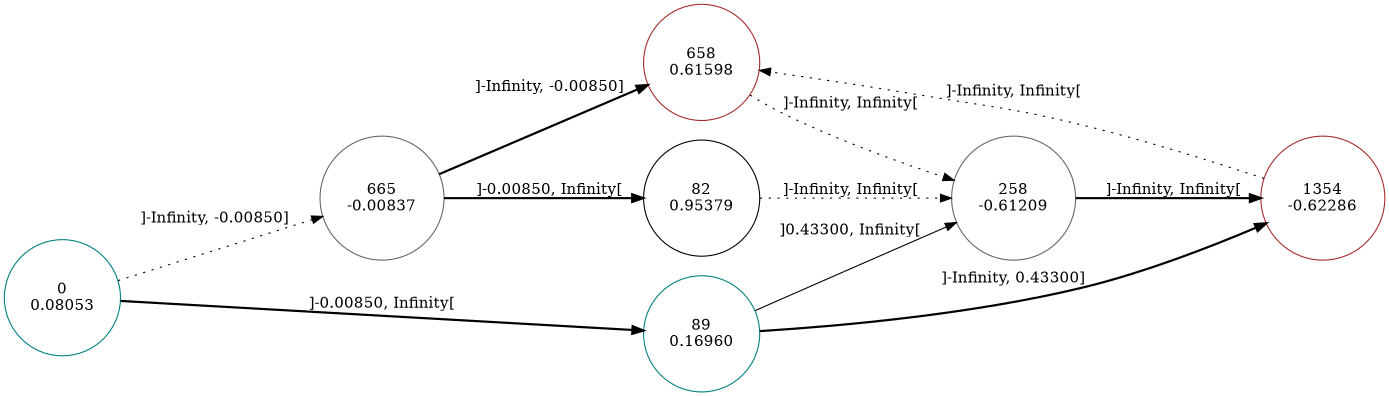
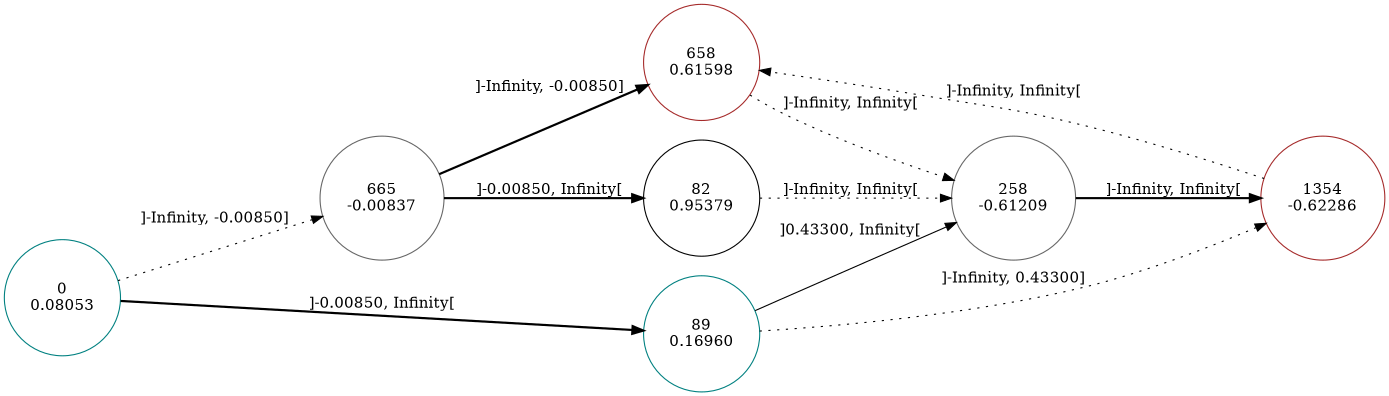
edge "89 0.16960" -> "1354 -0.62286": style bold -> dotted
